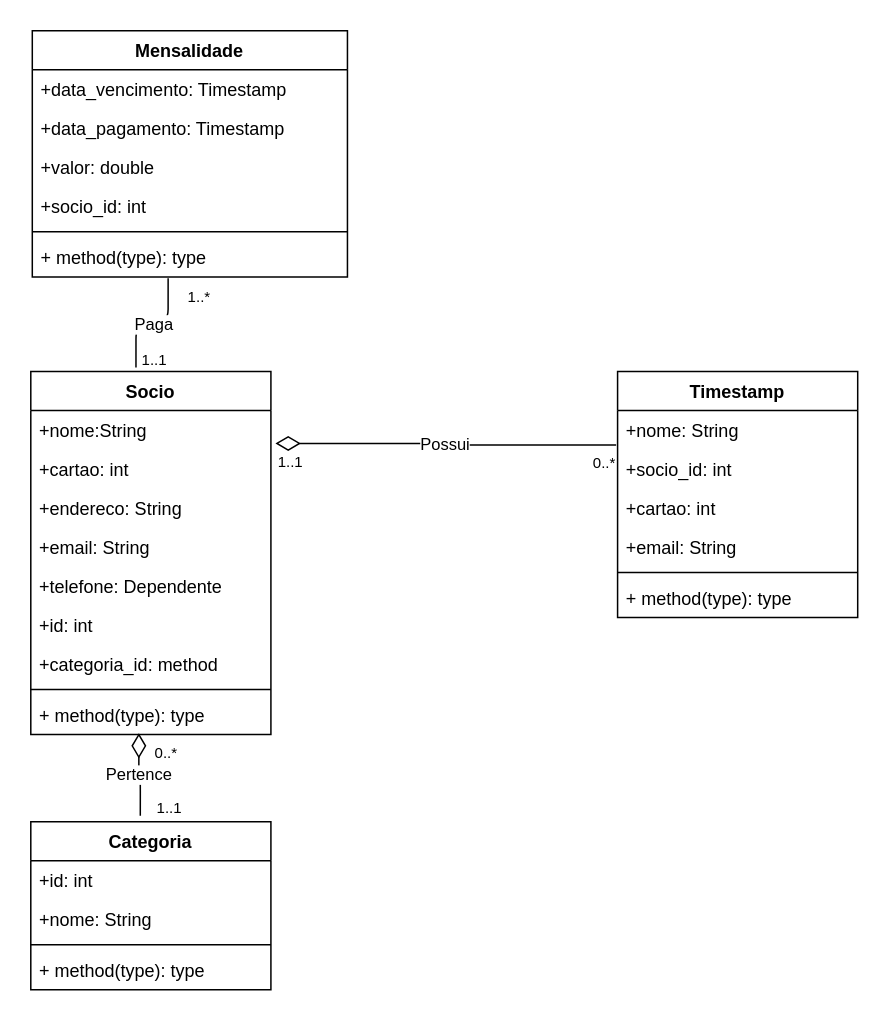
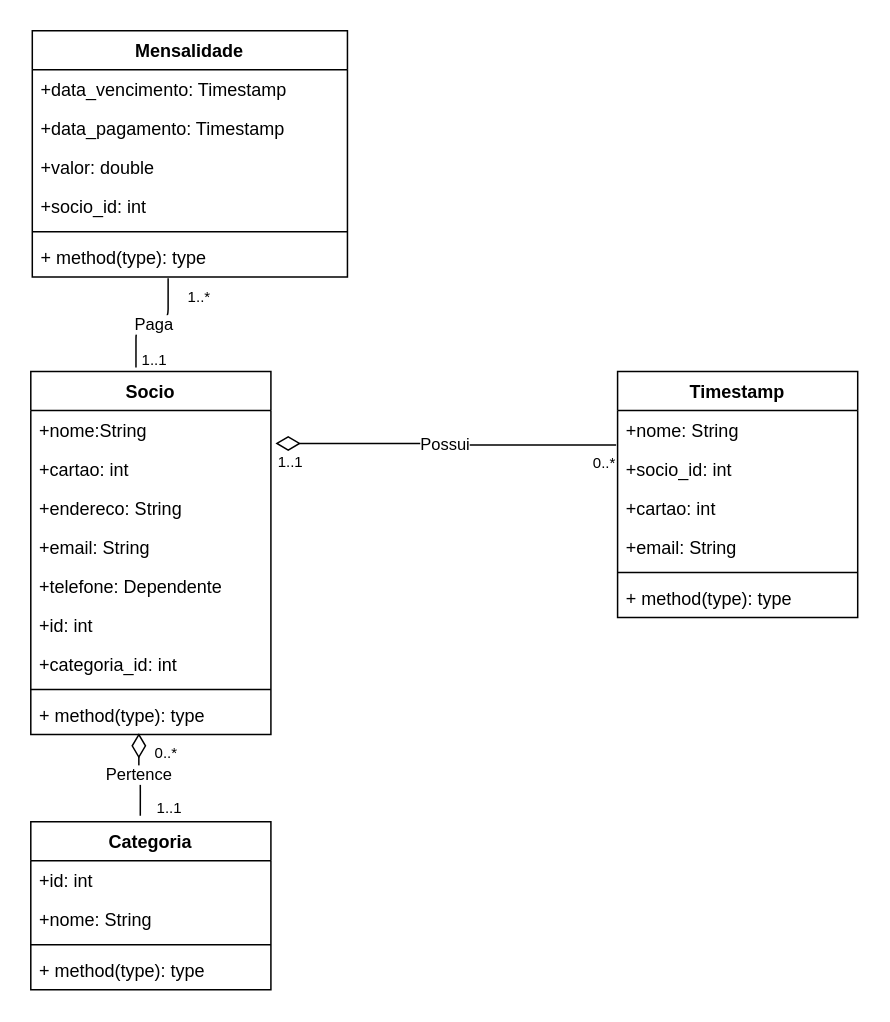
node "+categoria_id: method": label "+categoria_id: method" -> "+categoria_id: int"
